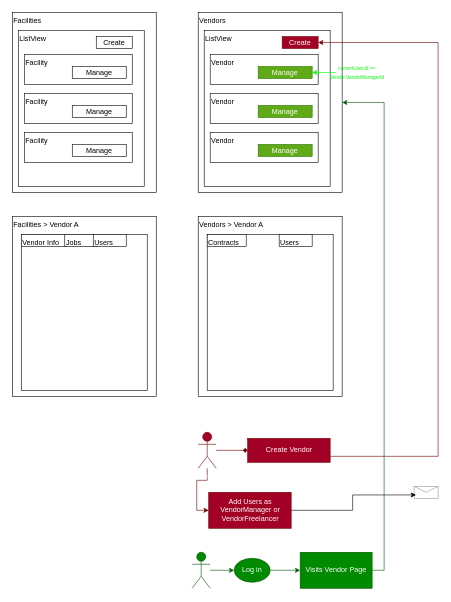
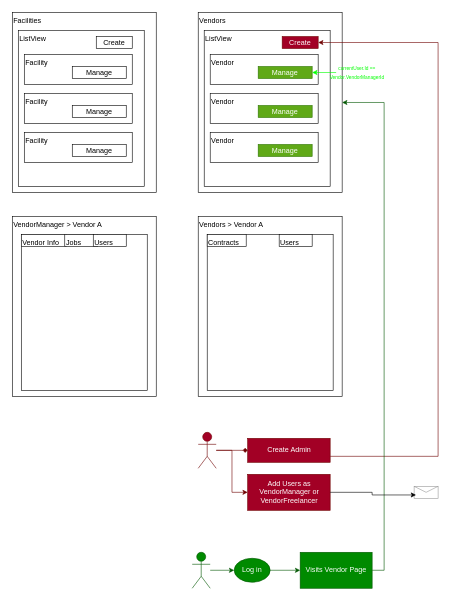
node "Facilities > Vendor A": label "Facilities > Vendor A" -> "VendorManager > Vendor A"
node "Create Vendor": label "Create Vendor" -> "Create Admin"
node "Add Users as VendorManager or VendorFreelancer": moved (250, 510) -> (289, 492)
